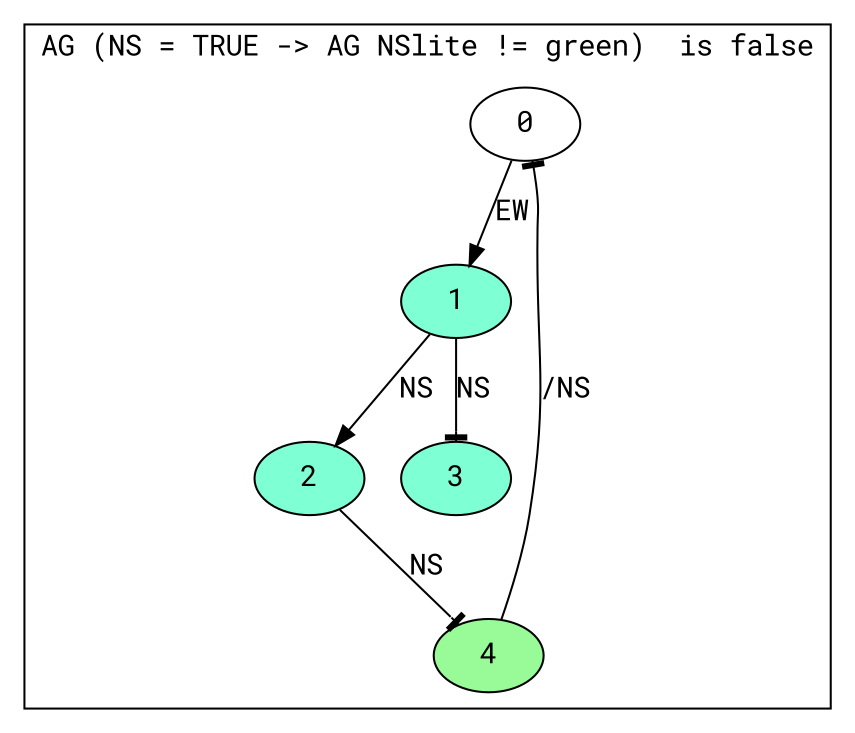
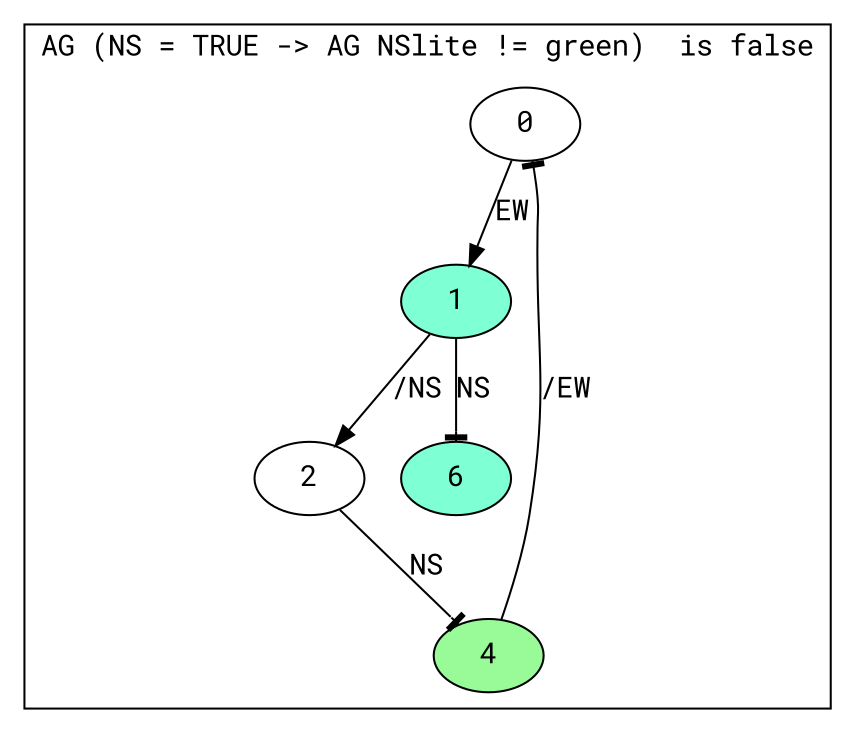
edge "1" -> "2": label "NS" -> "/NS"
edge "4" -> "0": label "/NS" -> "/EW"
node "2": fillcolor aquamarine -> white
node "3": label "3" -> "6"
